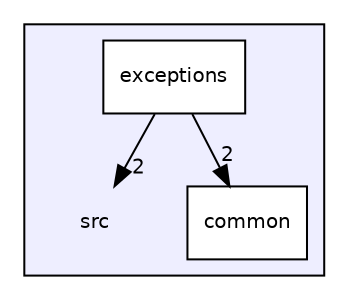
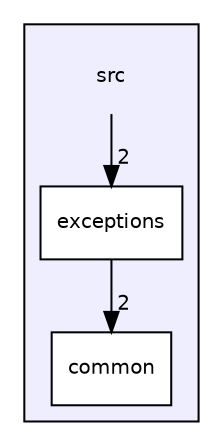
edge "exceptions" -> "src": reversed
